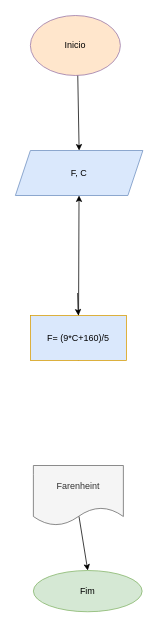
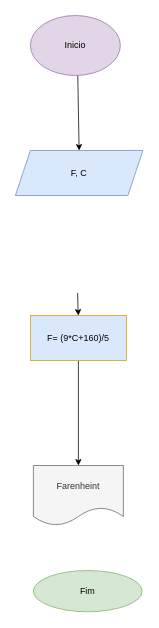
node "Inicio": fillcolor #ffe6cc -> #e1d5e7
edge "F= (9*C+160)/5" -> "F, C": now "F= (9*C+160)/5" -> "Farenheint"
edge "Farenheint" -> "Fim": removed
